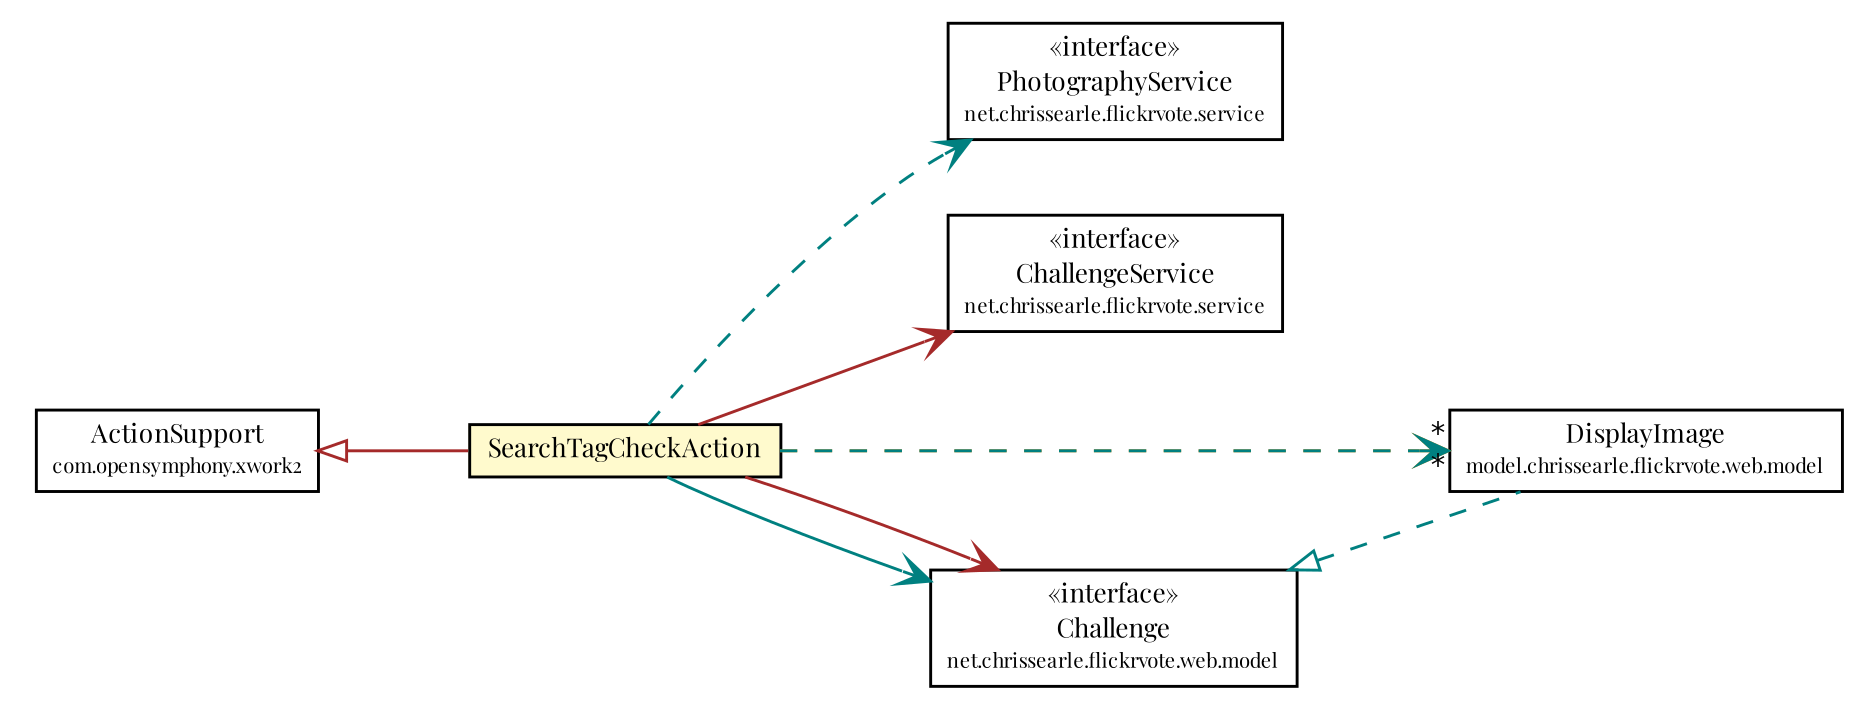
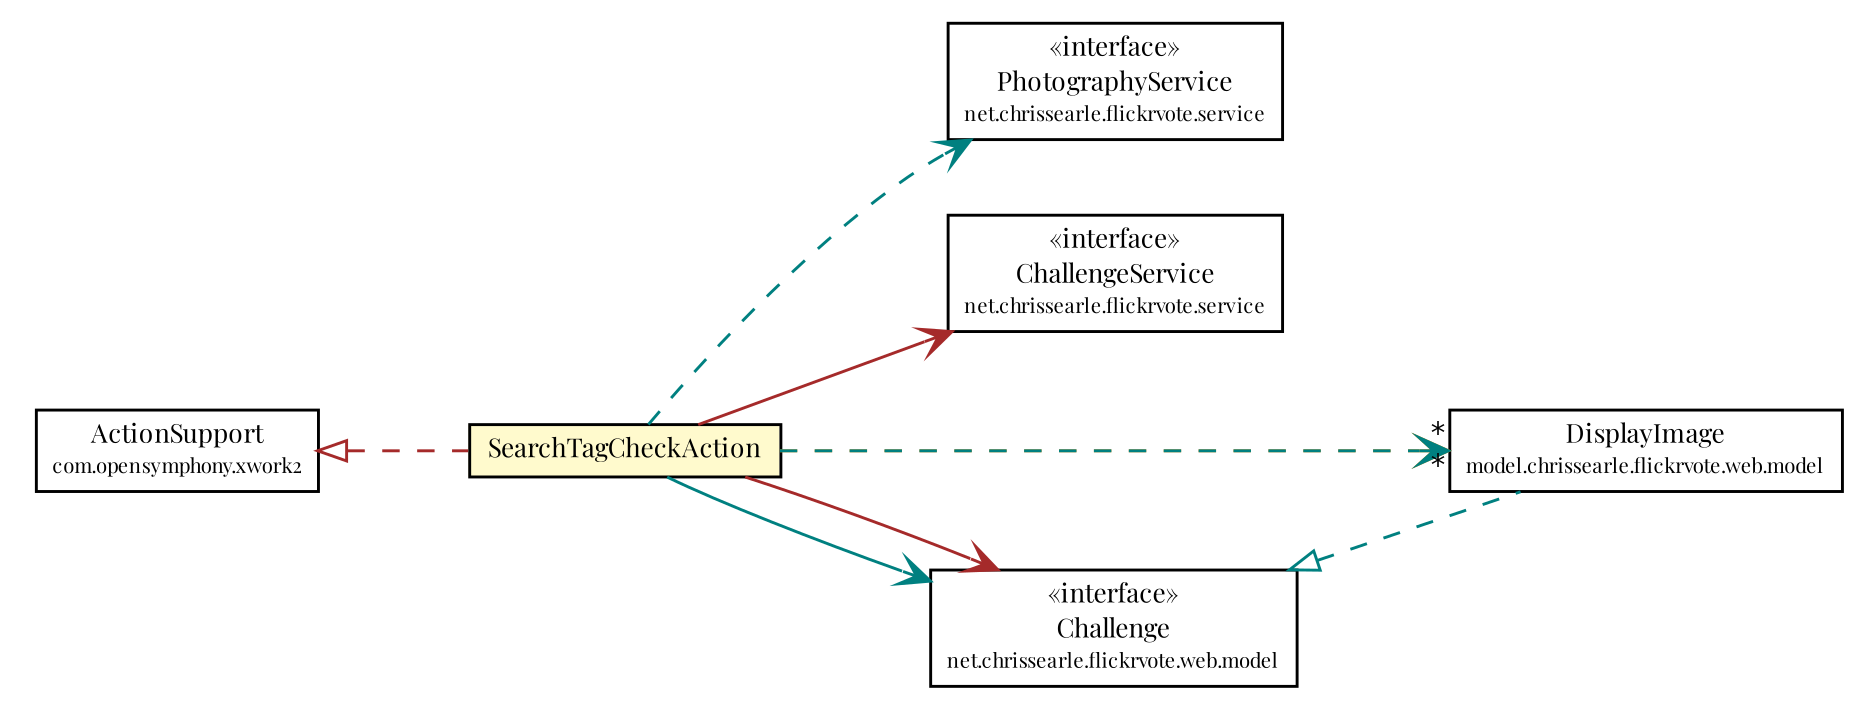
edge "SearchTagCheckAction" -> "ActionSupport": style solid -> dashed
